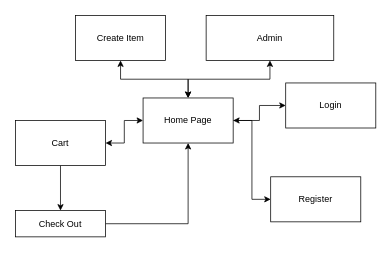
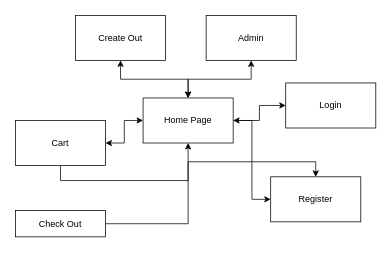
node "Create Item": label "Create Item" -> "Create Out"
node "Admin": size 128x45 -> 90x45
edge "Cart" -> "Check Out": now "Cart" -> "Register"
